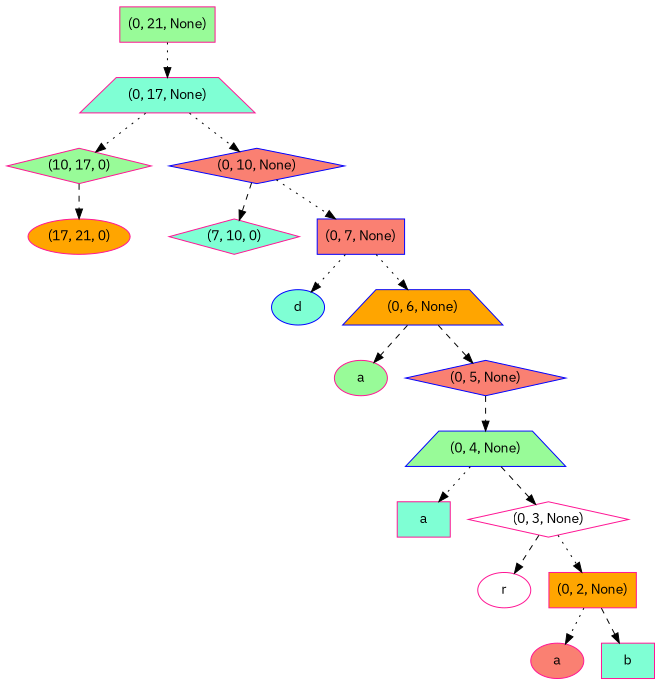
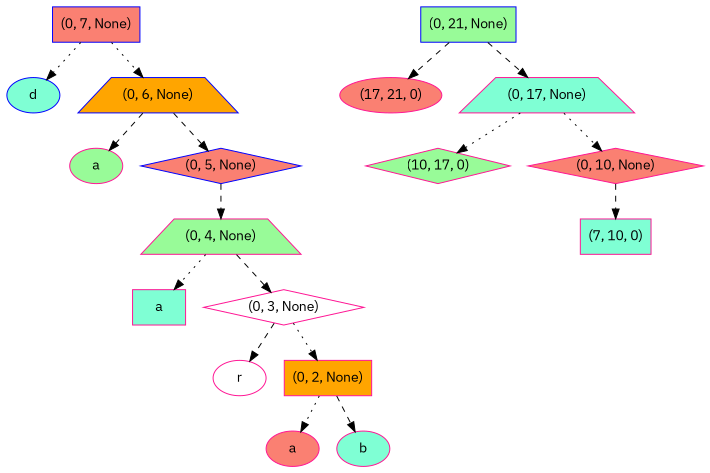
node "(0, 21, None)": color deeppink -> blue
edge "(0, 21, None)" -> "(0, 17, None)": style dotted -> dashed
node "(0, 10, None)": color blue -> deeppink
edge "(10, 17, 0)" -> "(17, 21, 0)": now "(0, 21, None)" -> "(17, 21, 0)"
edge "(0, 10, None)" -> "(0, 7, None)": removed
node "(17, 21, 0)": fillcolor orange -> salmon
node "(7, 10, 0)": shape diamond -> box
node "(0, 4, None)": color blue -> deeppink
node "b": shape box -> ellipse
